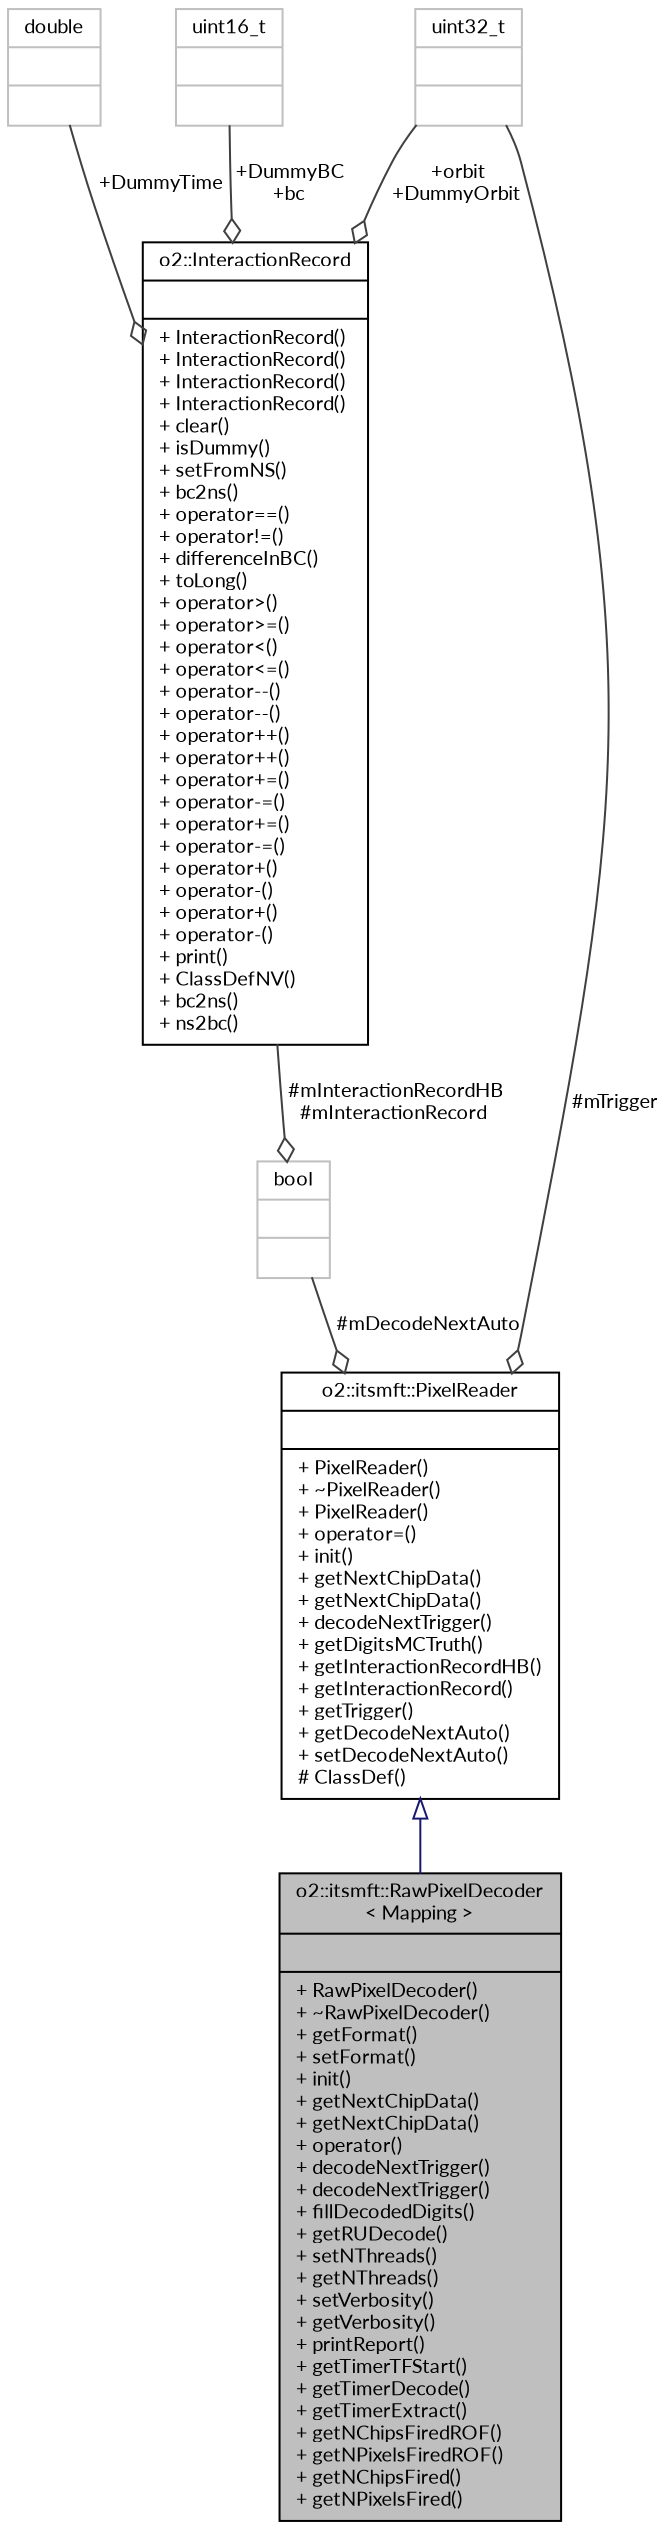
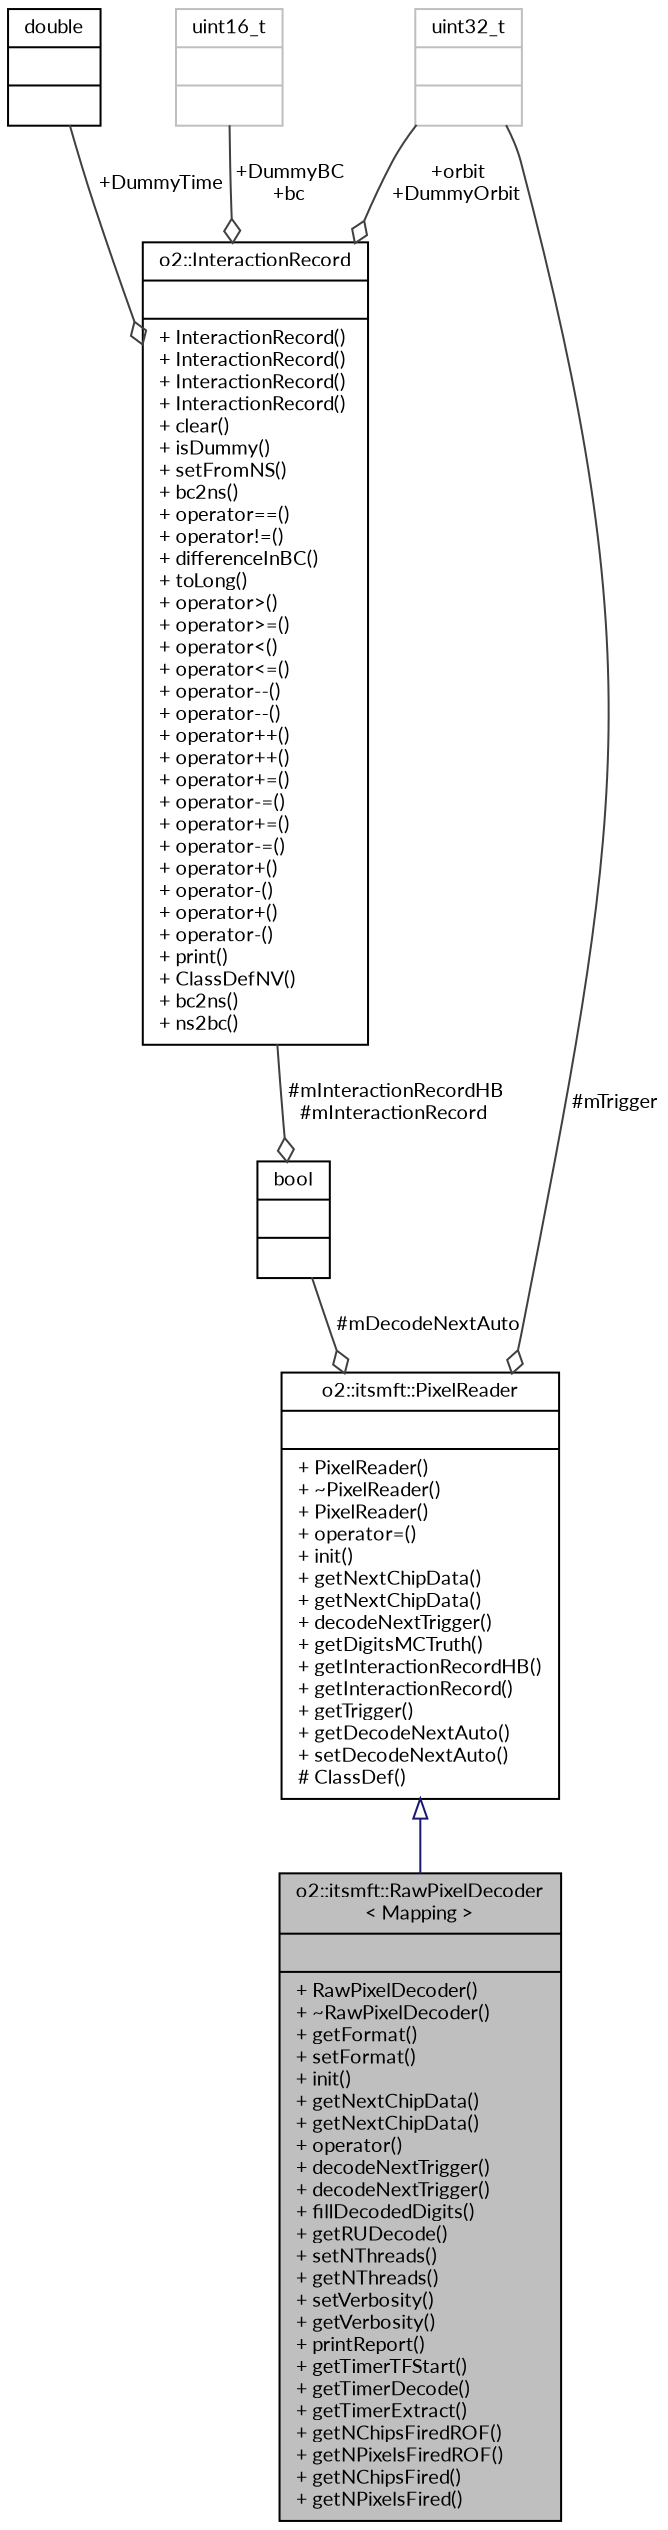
node "double": color grey75 -> black
node "bool": color grey75 -> black
